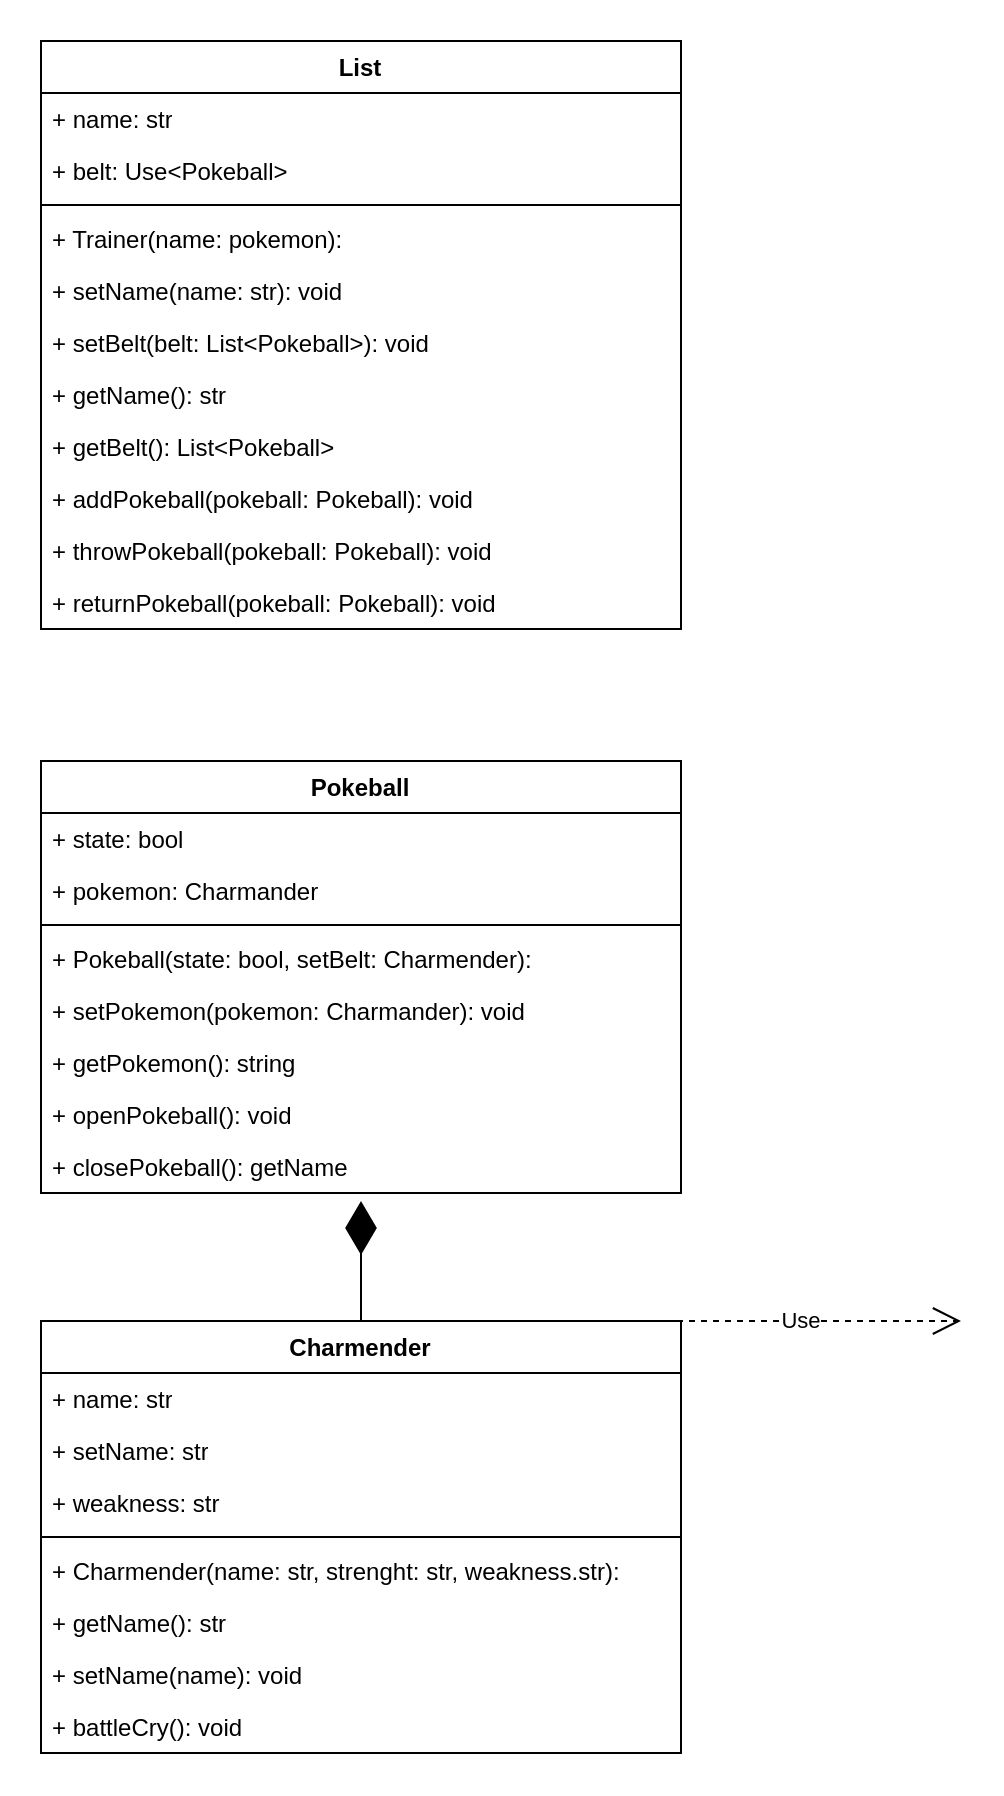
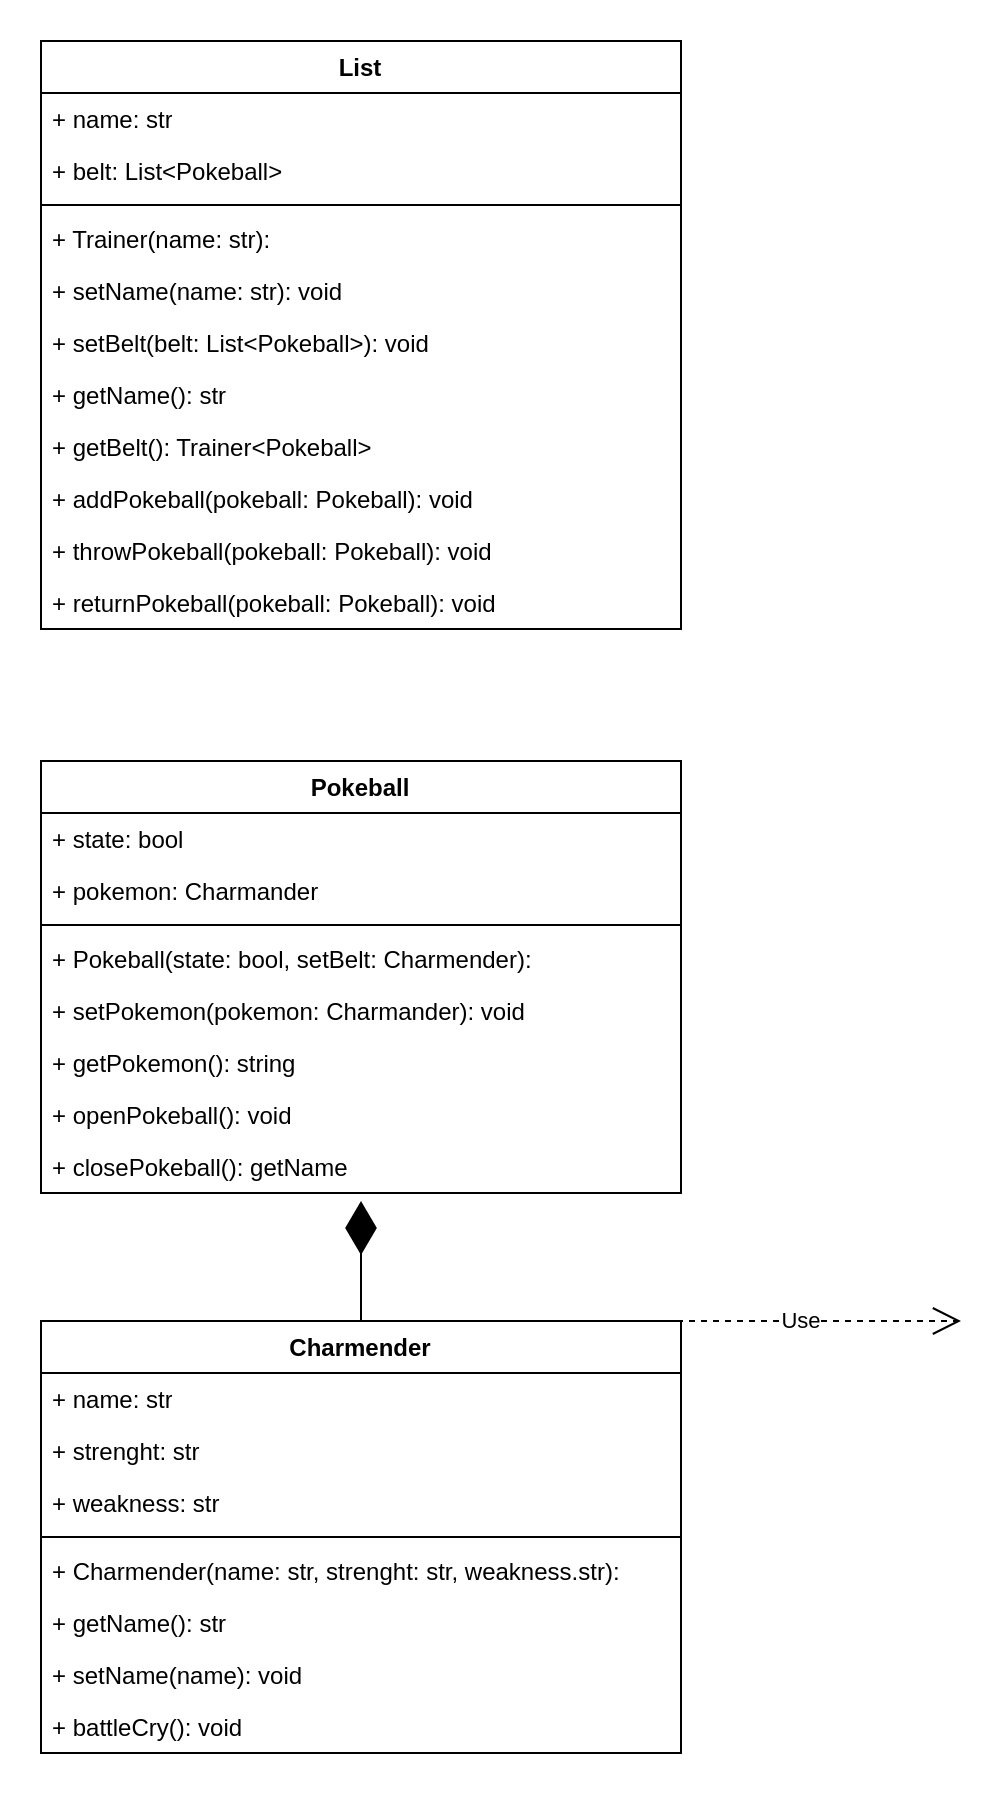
node "+ belt: Use<Pokeball>": label "+ belt: Use<Pokeball>" -> "+ belt: List<Pokeball>"
node "+ Trainer(name: pokemon):": label "+ Trainer(name: pokemon):" -> "+ Trainer(name: str):"
node "+ getBelt(): List<Pokeball>": label "+ getBelt(): List<Pokeball>" -> "+ getBelt(): Trainer<Pokeball>"
node "+ setName: str": label "+ setName: str" -> "+ strenght: str"
